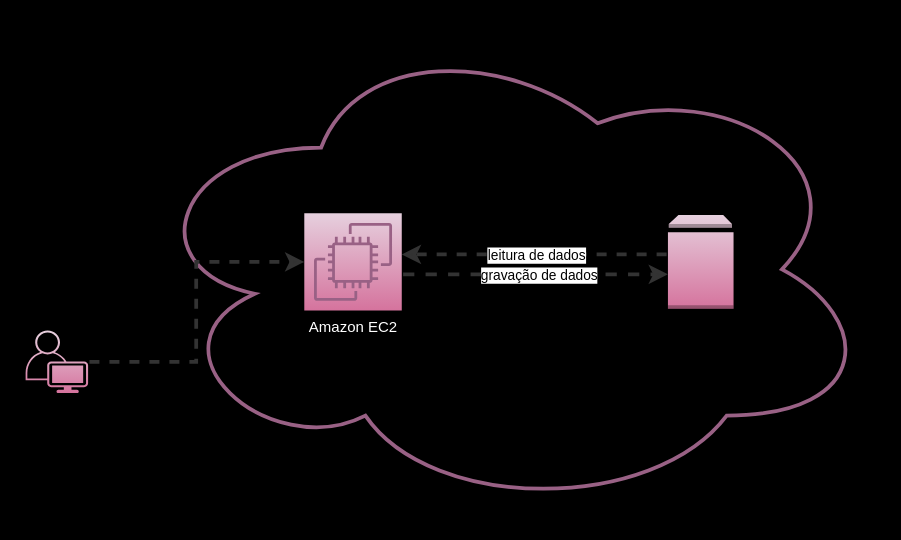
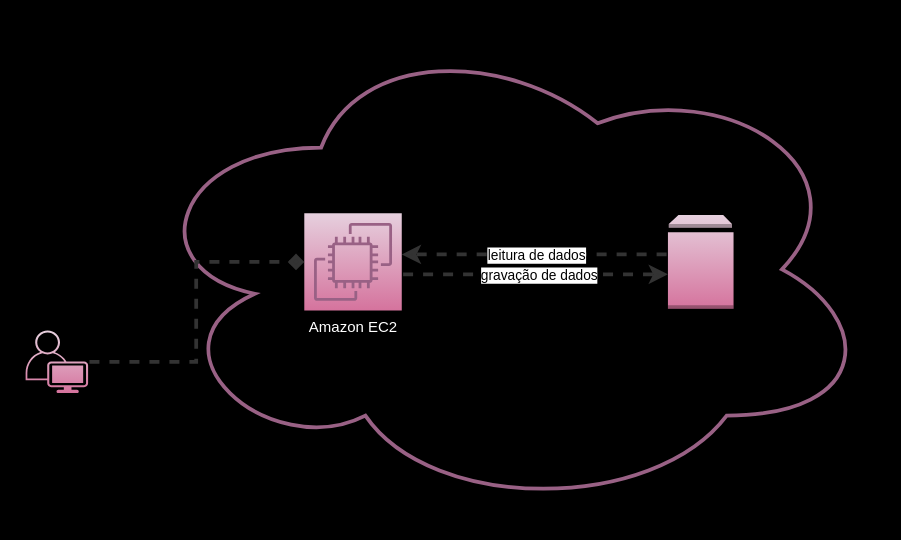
edge "Usuário" -> "Amazon EC2": arrowhead classic -> diamond
edge "Amazon EC2" -> "Amazon EBS": style dashed -> solid
